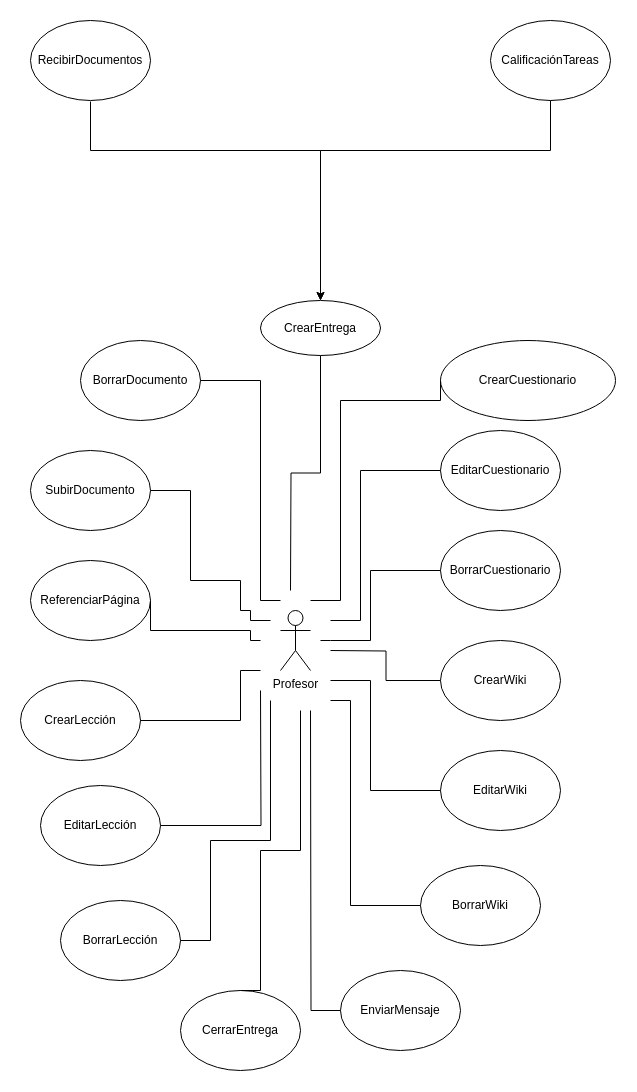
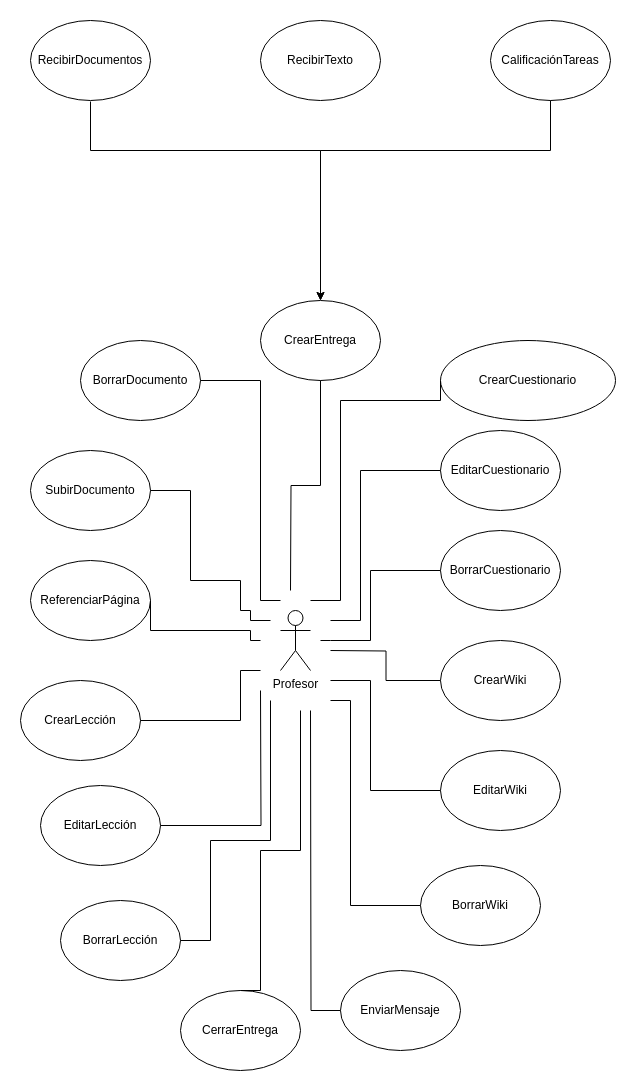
node "RecibirTexto": added
node "CrearEntrega": size 120x55 -> 120x80
